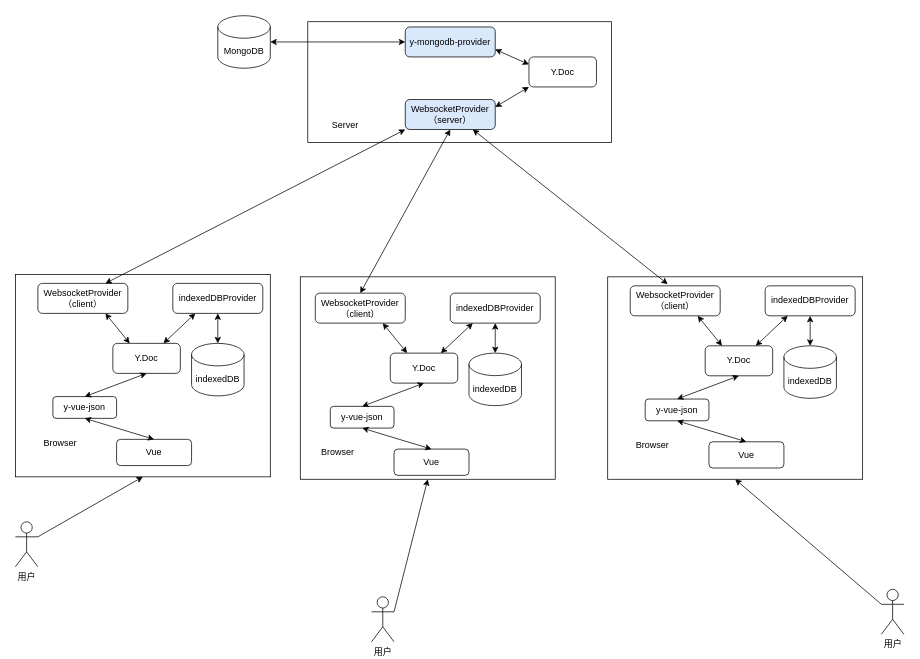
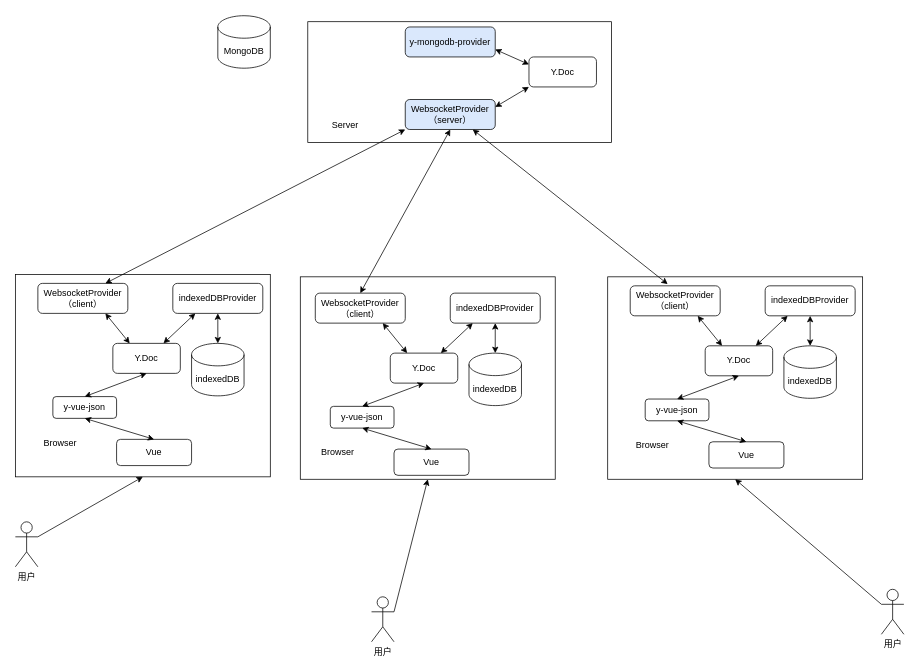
edge "MongoDB" -- "y-mongodb-provider": removed
